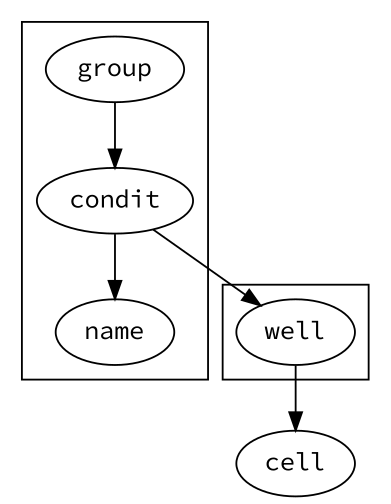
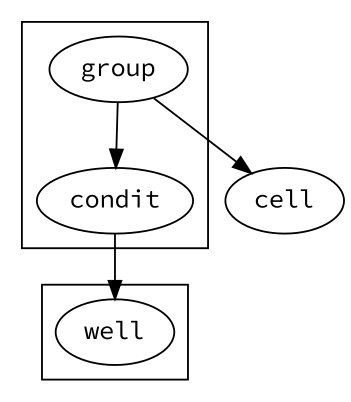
node "name": removed
edge "well" -> "cell": now "group" -> "cell"
